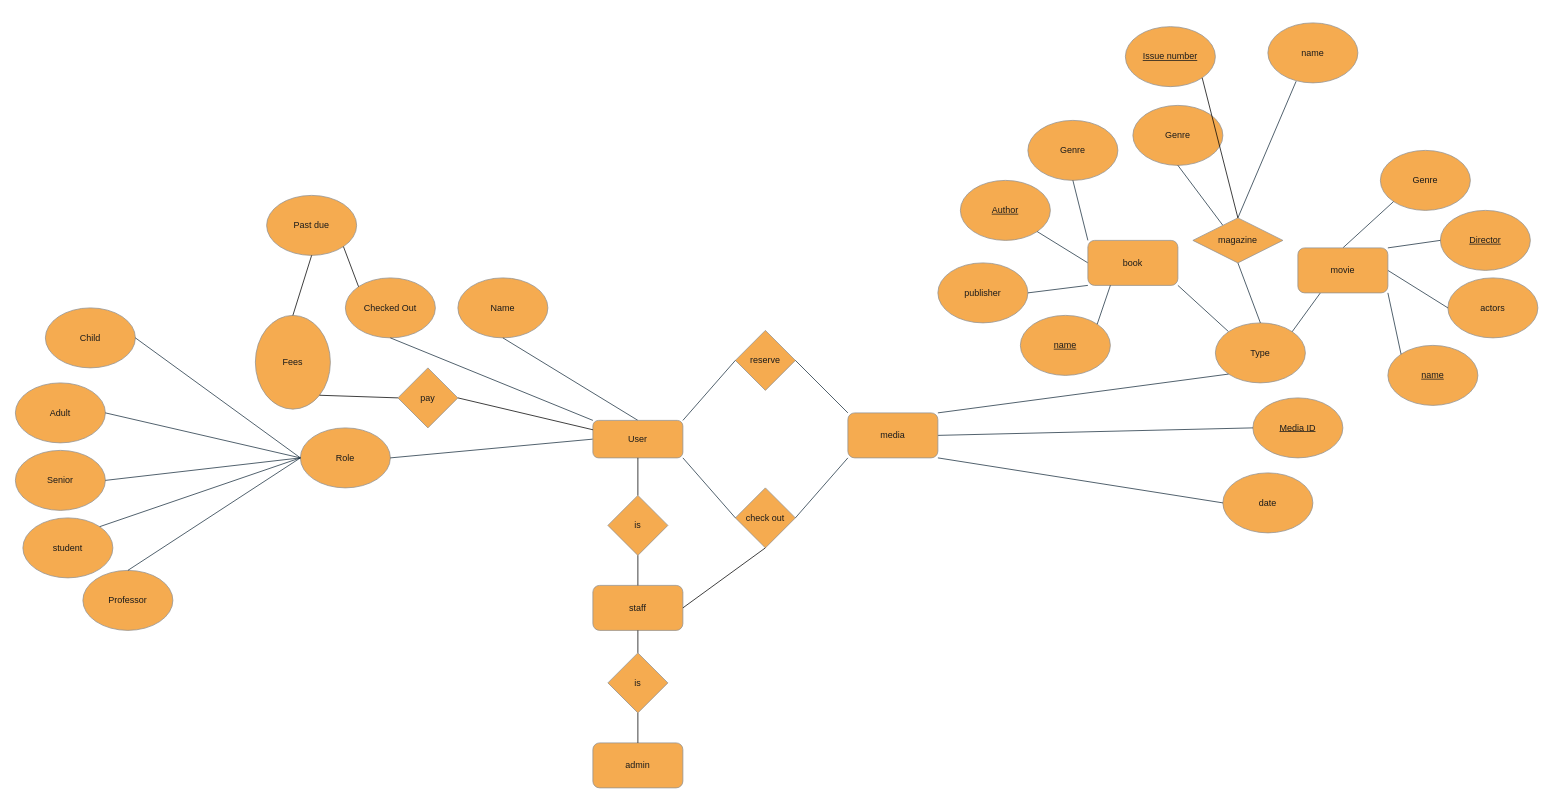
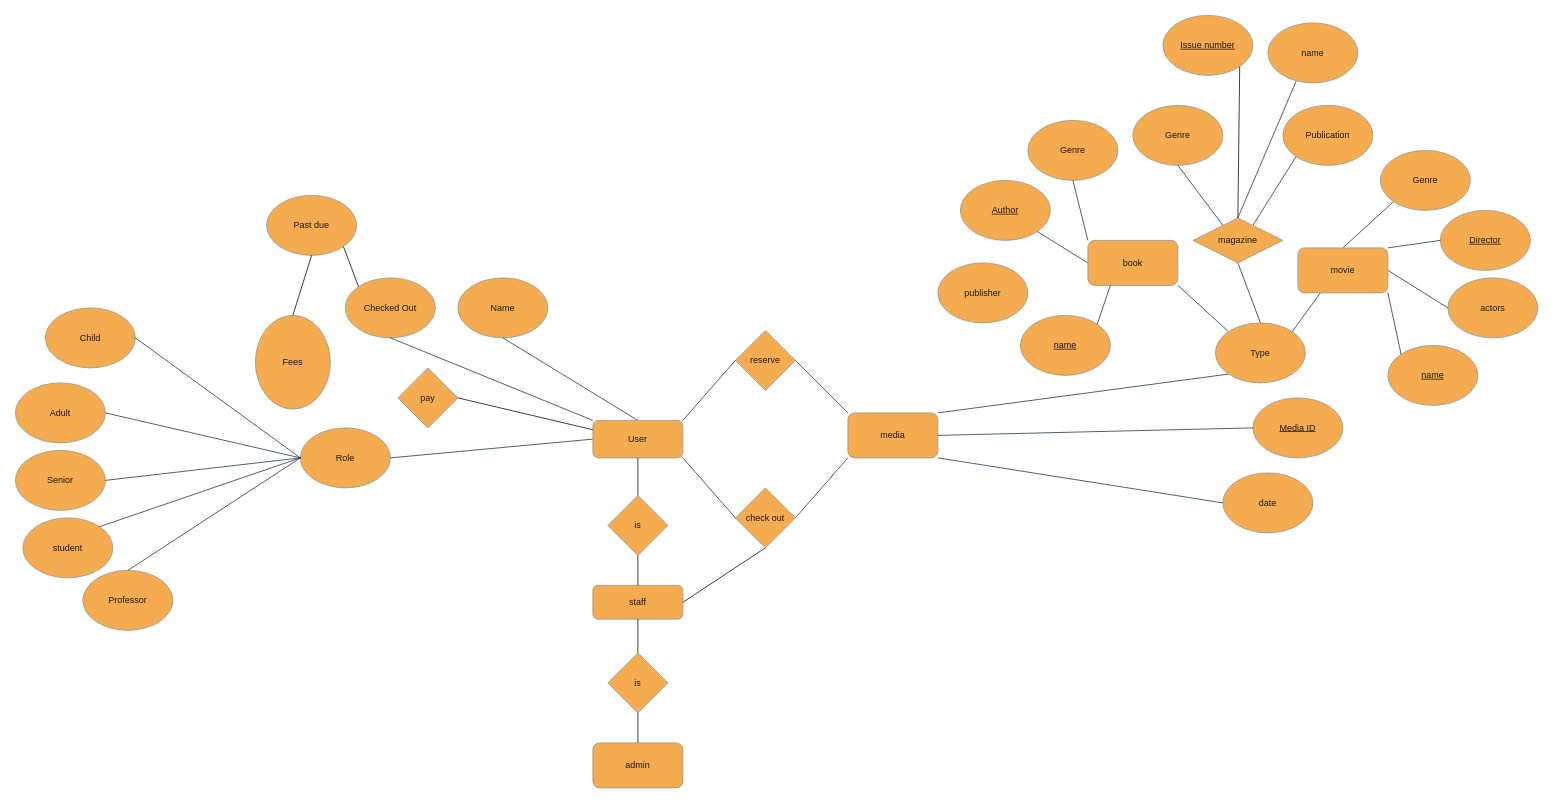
node "Issue number": moved (1170, 57) -> (1208, 45)
node "Publication": added
edge "Publication" -- "magazine": added
edge "book" -- "publisher": removed
edge "Fees" -- "pay": removed
node "staff": size 90x45 -> 90x34
